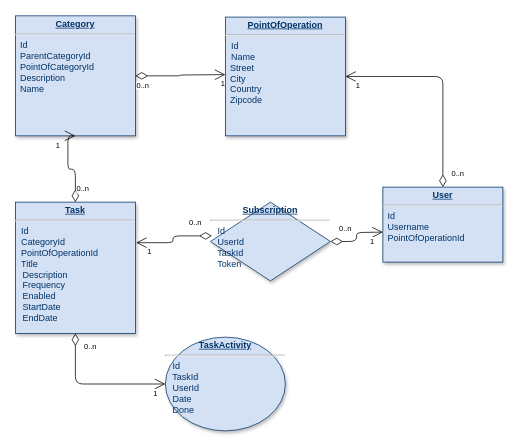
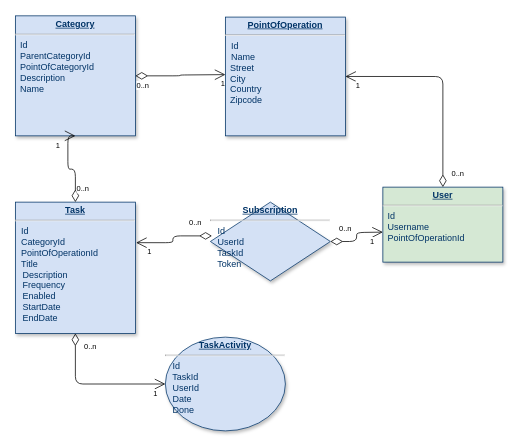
node "User Id Username PointOfOperationId": fillcolor #d4e1f5 -> #d5e8d4
